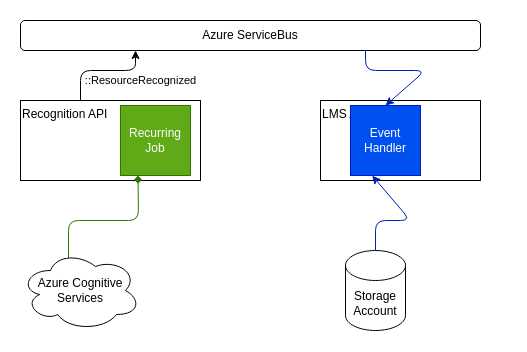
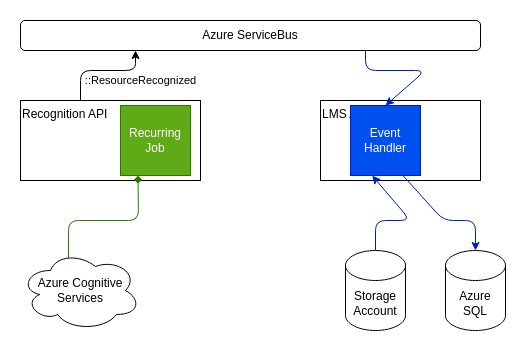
edge "Event Handler" -> "Azure SQL": added
node "Azure SQL": added
